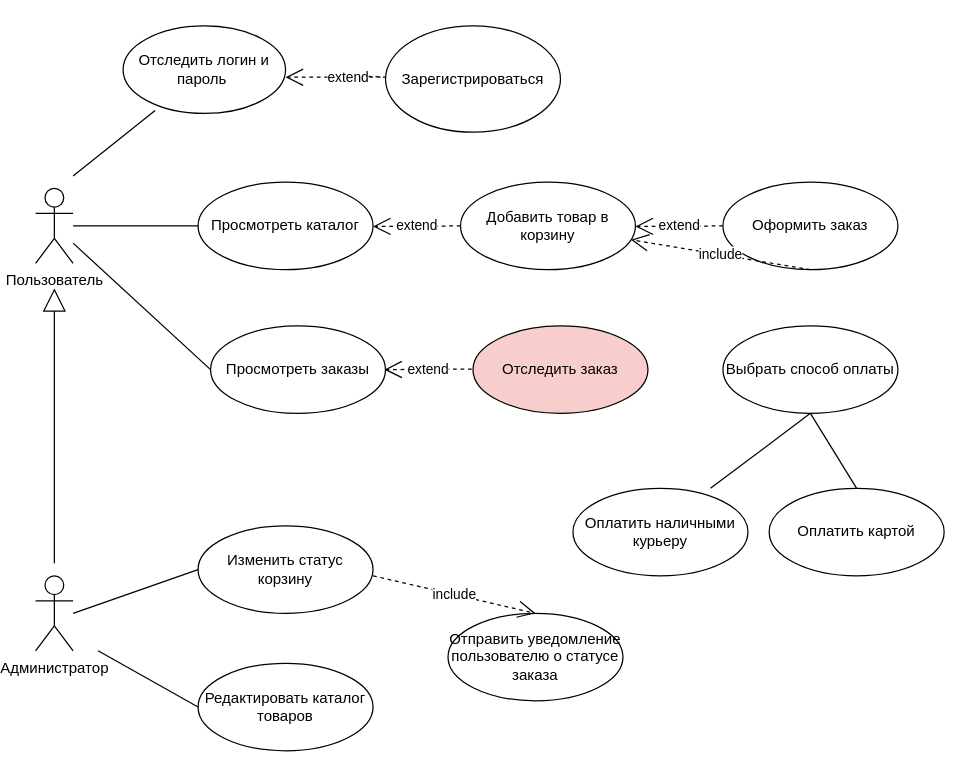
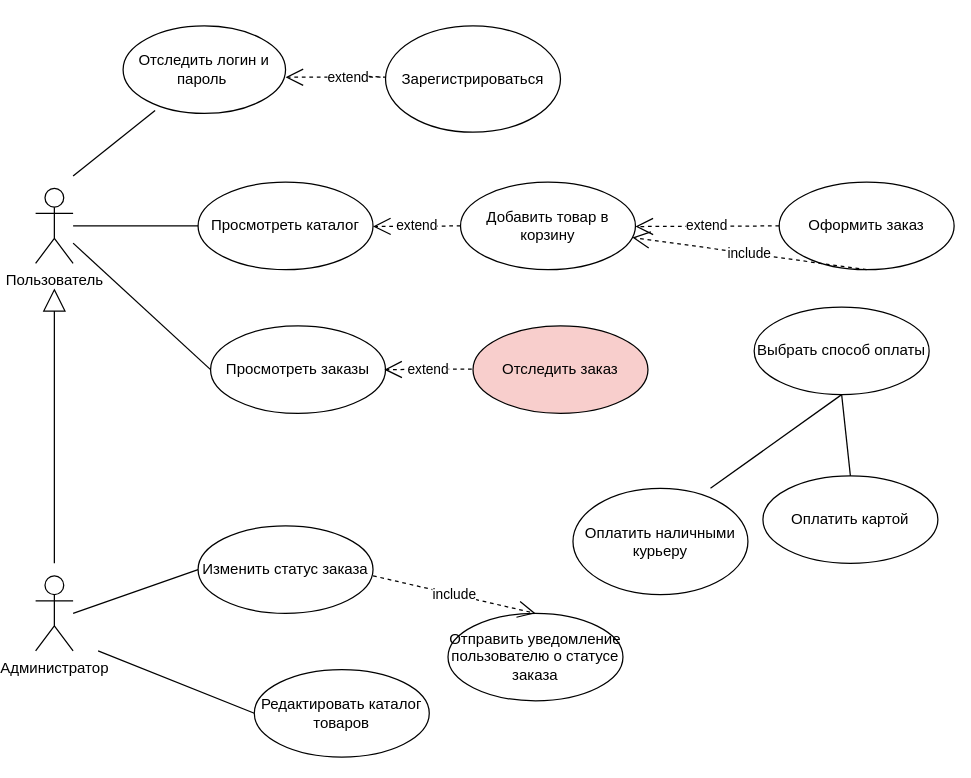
node "Оформить заказ": moved (811, 226) -> (867, 226)
node "Выбрать способ оплаты": moved (811, 369) -> (842, 351)
node "Оплатить наличными курьеру": size 175x88 -> 175x106
node "Оплатить картой": moved (857, 532) -> (851, 519)
node "Изменить статус корзину": label "Изменить статус корзину" -> "Изменить статус заказа"
node "Редактировать каталог товаров": moved (286, 707) -> (342, 713)
